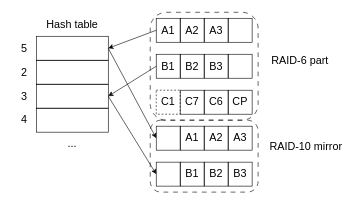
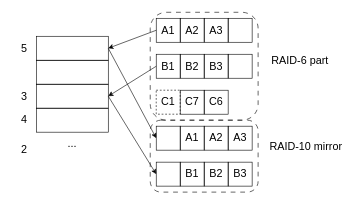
node "Hash table": removed
node "2": moved (24, 72) -> (24, 150)
node "CP": removed
